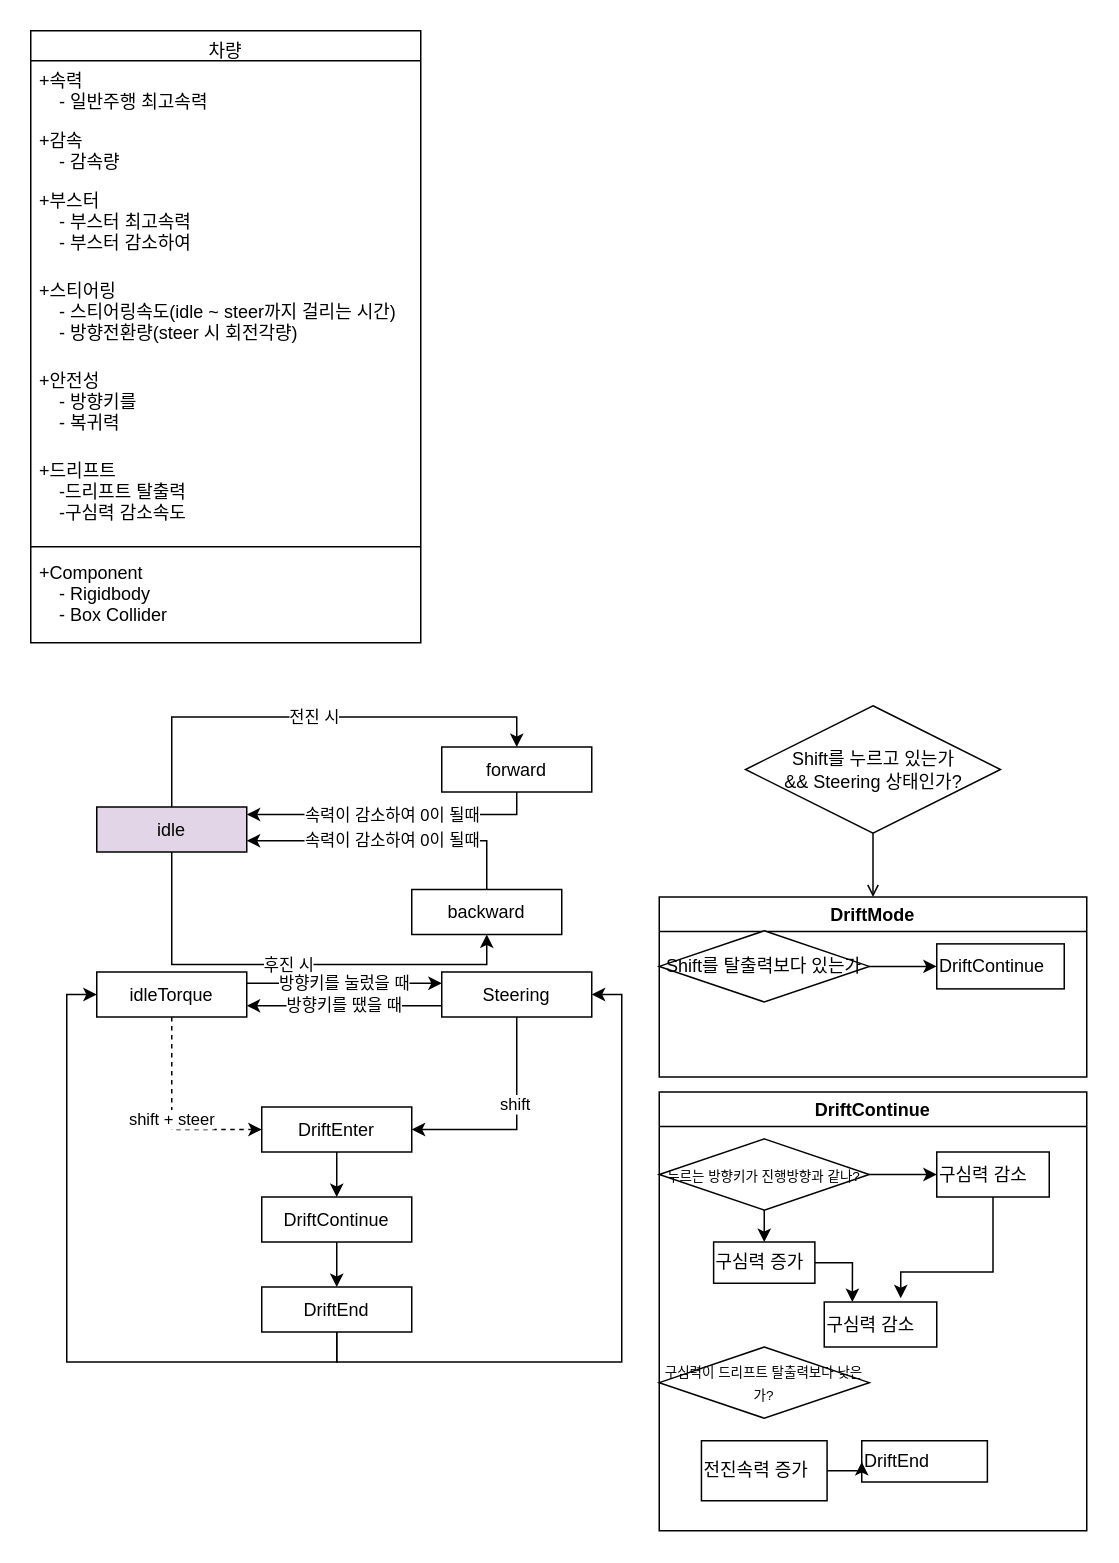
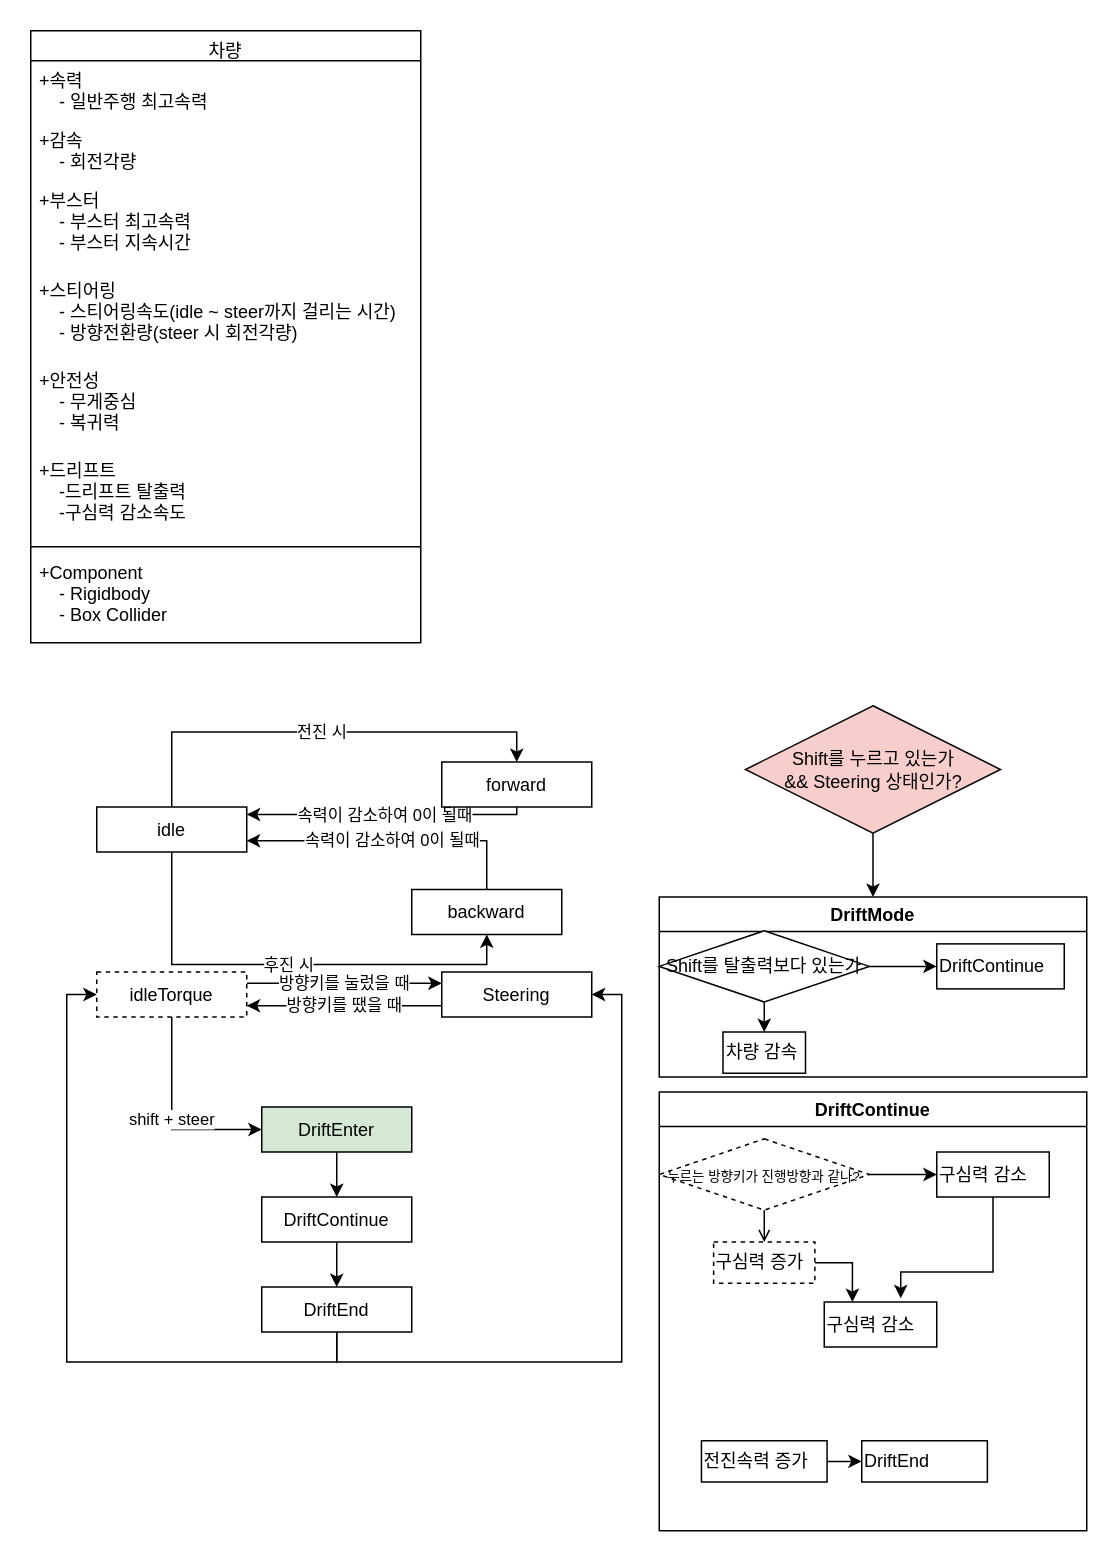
node "+감속 - 감속량": label "+감속 - 감속량" -> "+감속 - 회전각량"
node "+부스터 - 부스터 최고속력 - 부스터 감소하여": label "+부스터 - 부스터 최고속력 - 부스터 감소하여" -> "+부스터 - 부스터 최고속력 - 부스터 지속시간"
node "+안전성 - 방향키를 - 복귀력": label "+안전성 - 방향키를 - 복귀력" -> "+안전성 - 무게중심 - 복귀력"
node "forward": moved (517, 770) -> (517, 785)
node "Shift를 누르고 있는가 && Steering 상태인가?": fillcolor #ffffff -> #f8cecc
node "idle": fillcolor #e1d5e7 -> #ffffff
edge "Shift를 누르고 있는가 && Steering 상태인가?" -> "DriftMode": arrowhead open -> classic
node "idleTorque": style solid -> dashed
edge "Shift를 탈출력보다 있는가" -> "차량 감속": added
node "차량 감속": added
edge "idleTorque" -> "DriftEnter": style dashed -> solid
edge "Steering" -> "DriftEnter": removed, label "shift"
node "DriftEnter": fillcolor #ffffff -> #d5e8d4
node "누르는 방향키가 진행방향과 같나?": style solid -> dashed
edge "누르는 방향키가 진행방향과 같나?" -> "구심력 증가": arrowhead classic -> open
node "구심력 증가": style solid -> dashed
node "구심력이 드리프트 탈출력보다 낮은가?": removed
node "전진속력 증가": size 126x60 -> 126x41
